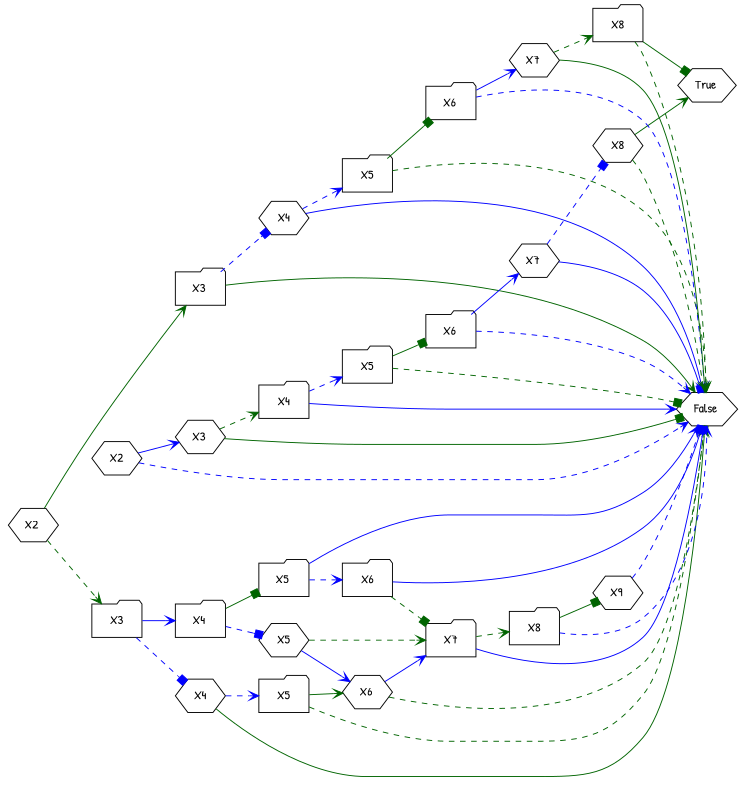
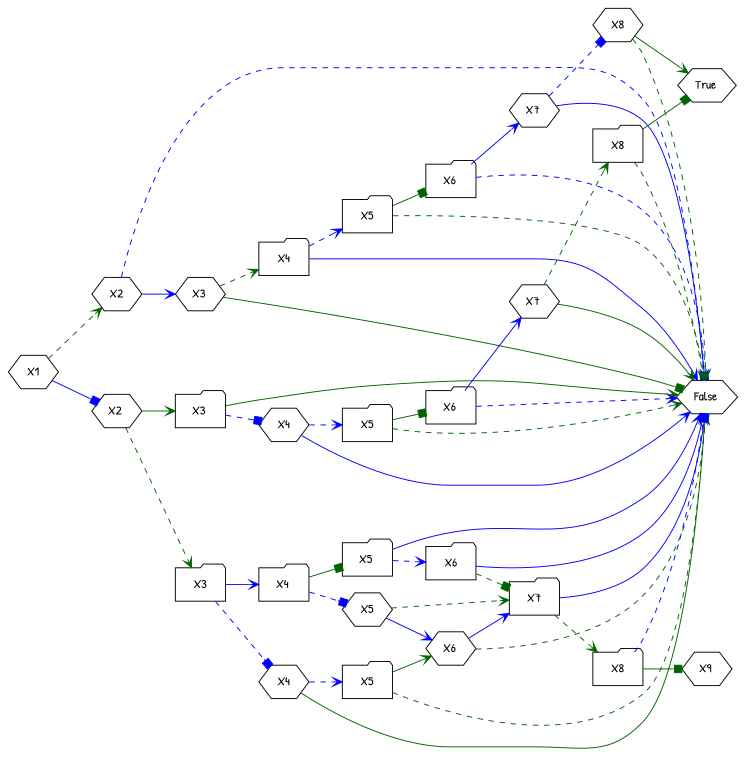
node "X1": added
edge "X9" -> "False": removed
